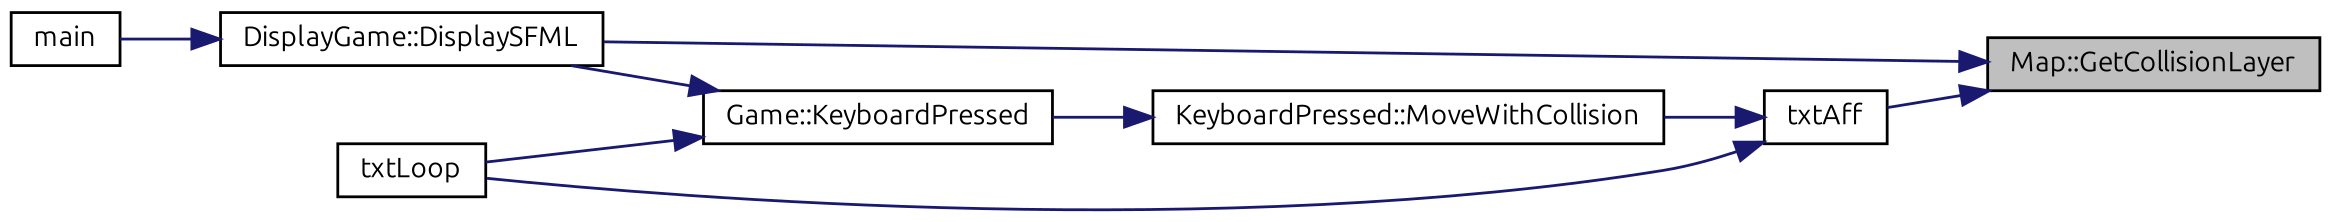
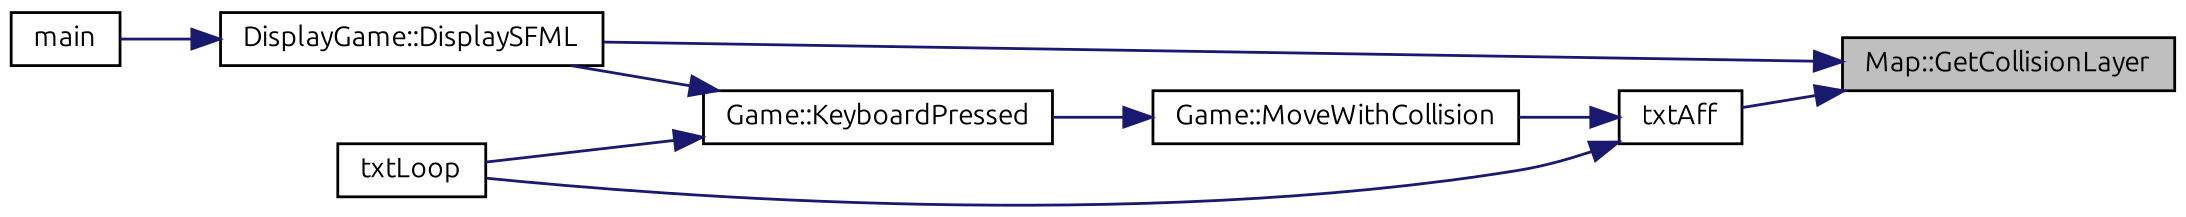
node "KeyboardPressed::MoveWithCollision": label "KeyboardPressed::MoveWithCollision" -> "Game::MoveWithCollision"
